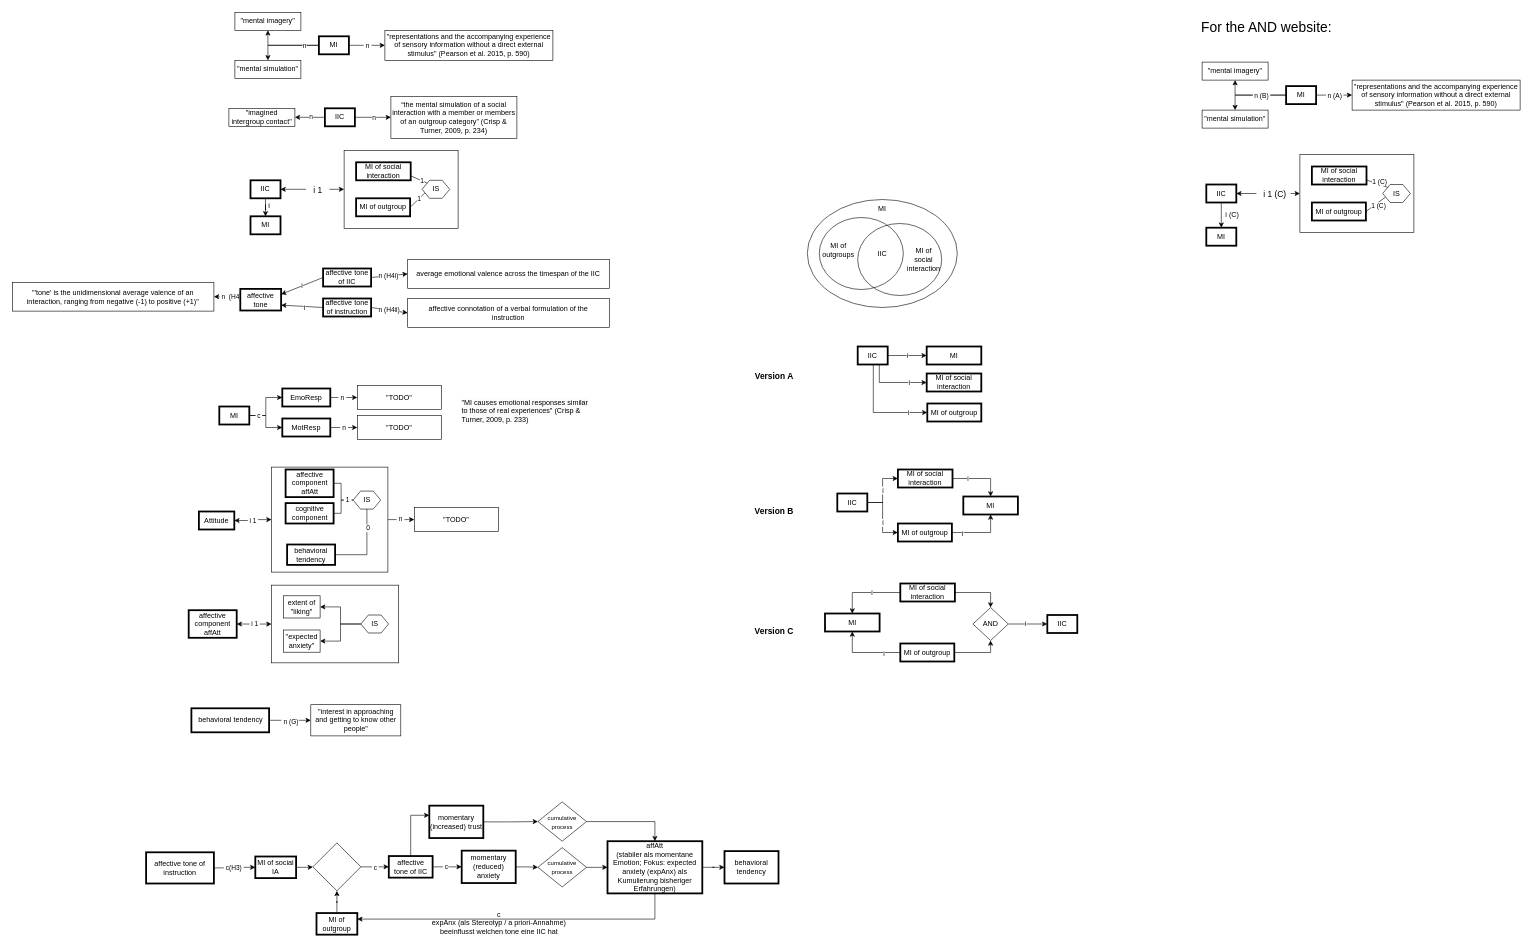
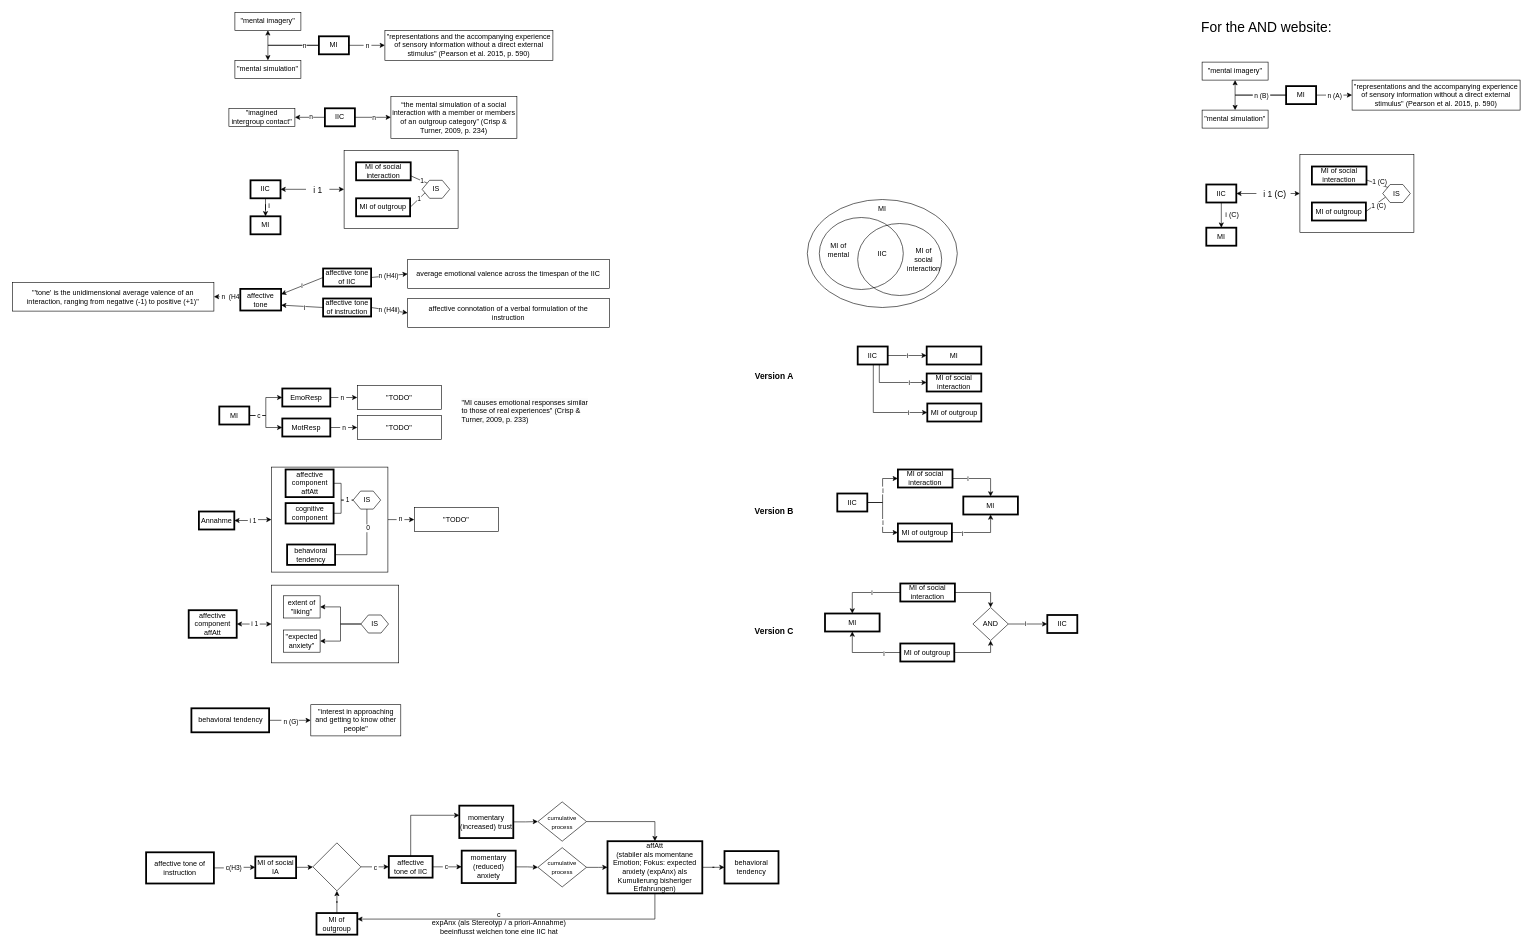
node "MI of outgroups": label "MI of outgroups" -> "MI of mental"
node "Attitude": label "Attitude" -> "Annahme"
node "momentary (increased) trust": moved (456, 822) -> (486, 822)
